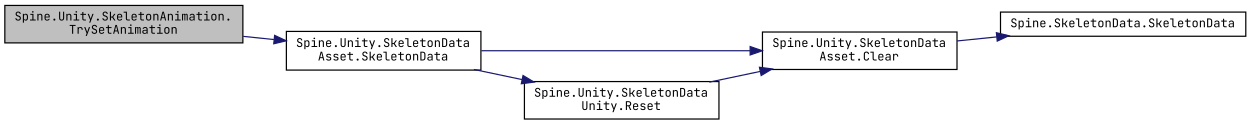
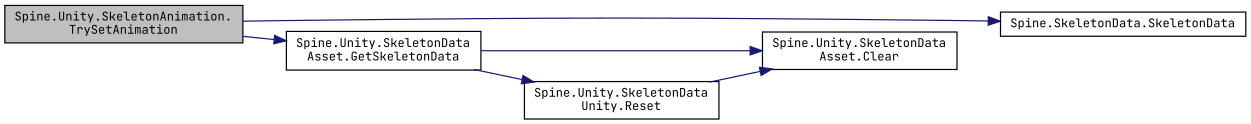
edge "Spine.Unity.SkeletonData Asset.Clear" -> "Spine.SkeletonData.SkeletonData": now "Spine.Unity.SkeletonAnimation. TrySetAnimation" -> "Spine.SkeletonData.SkeletonData"
node "Spine.Unity.SkeletonData Asset.SkeletonData": label "Spine.Unity.SkeletonData Asset.SkeletonData" -> "Spine.Unity.SkeletonData Asset.GetSkeletonData"
